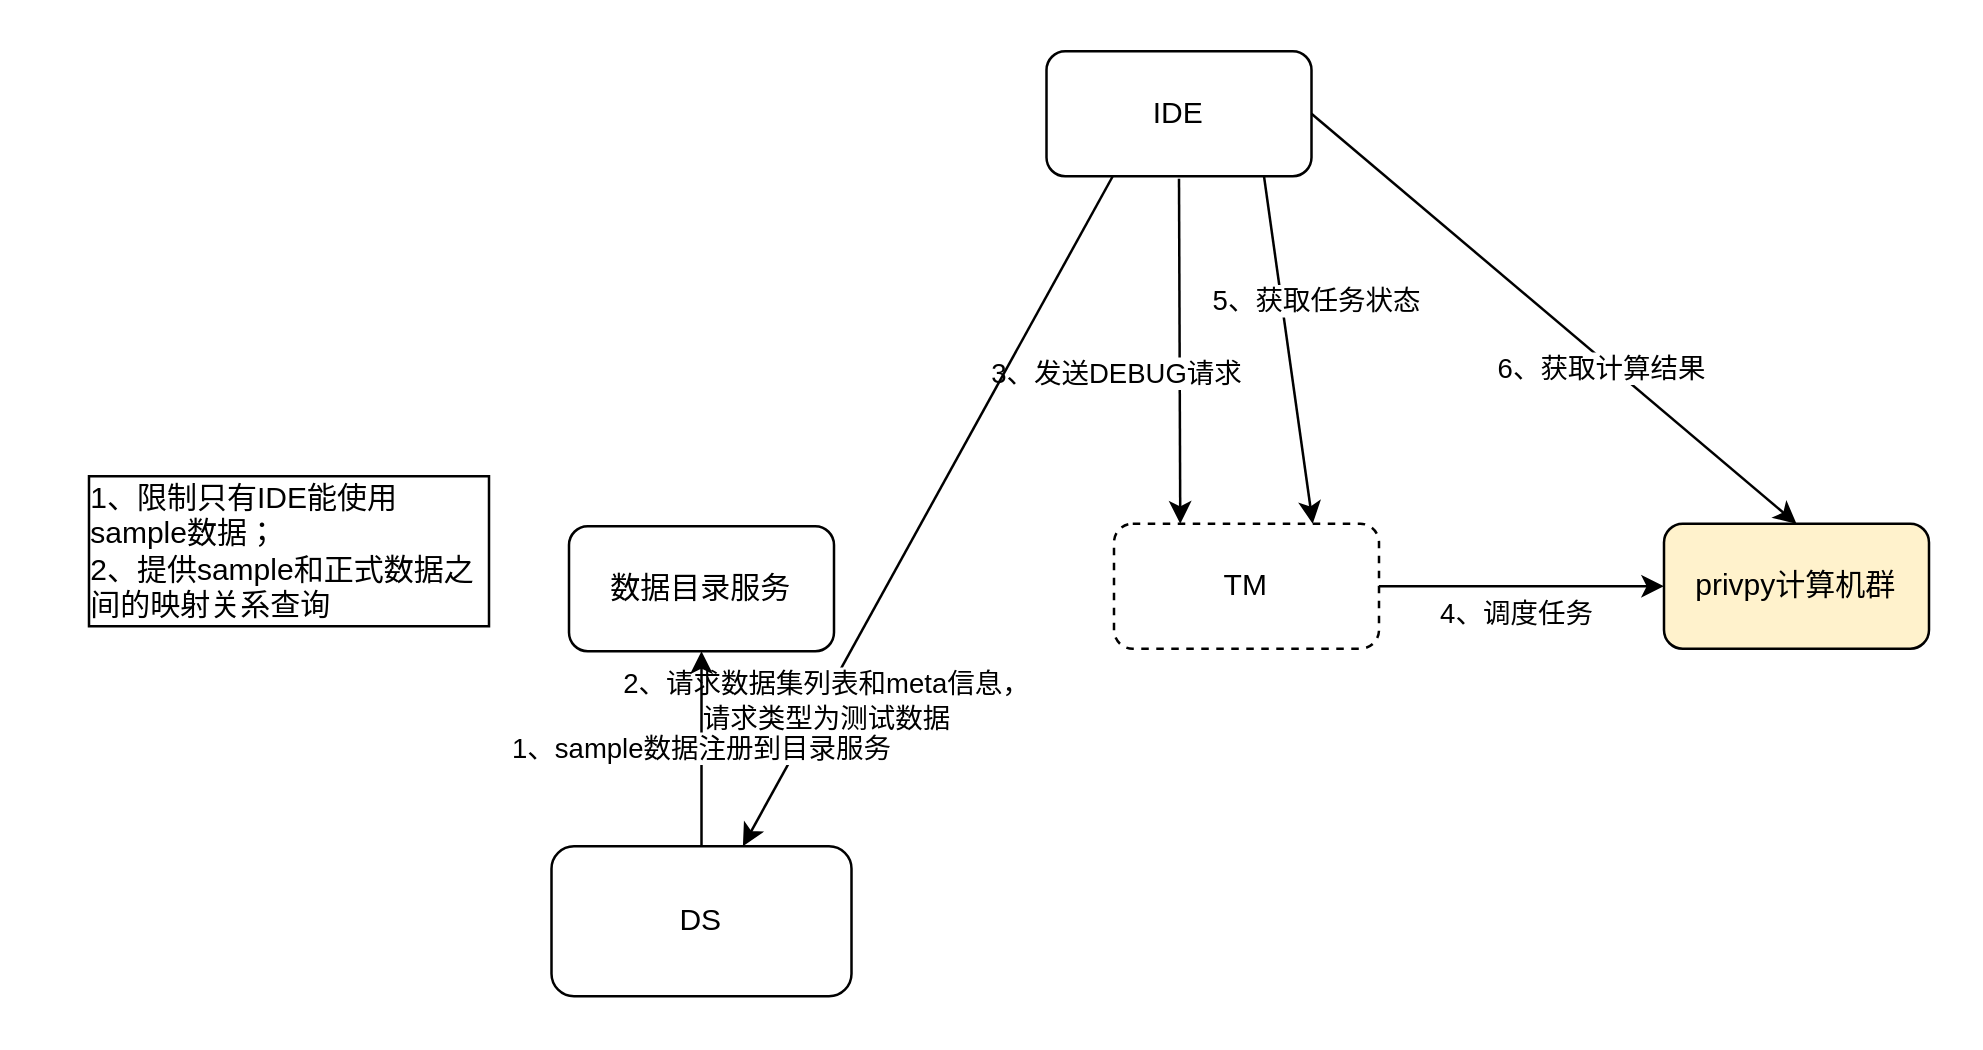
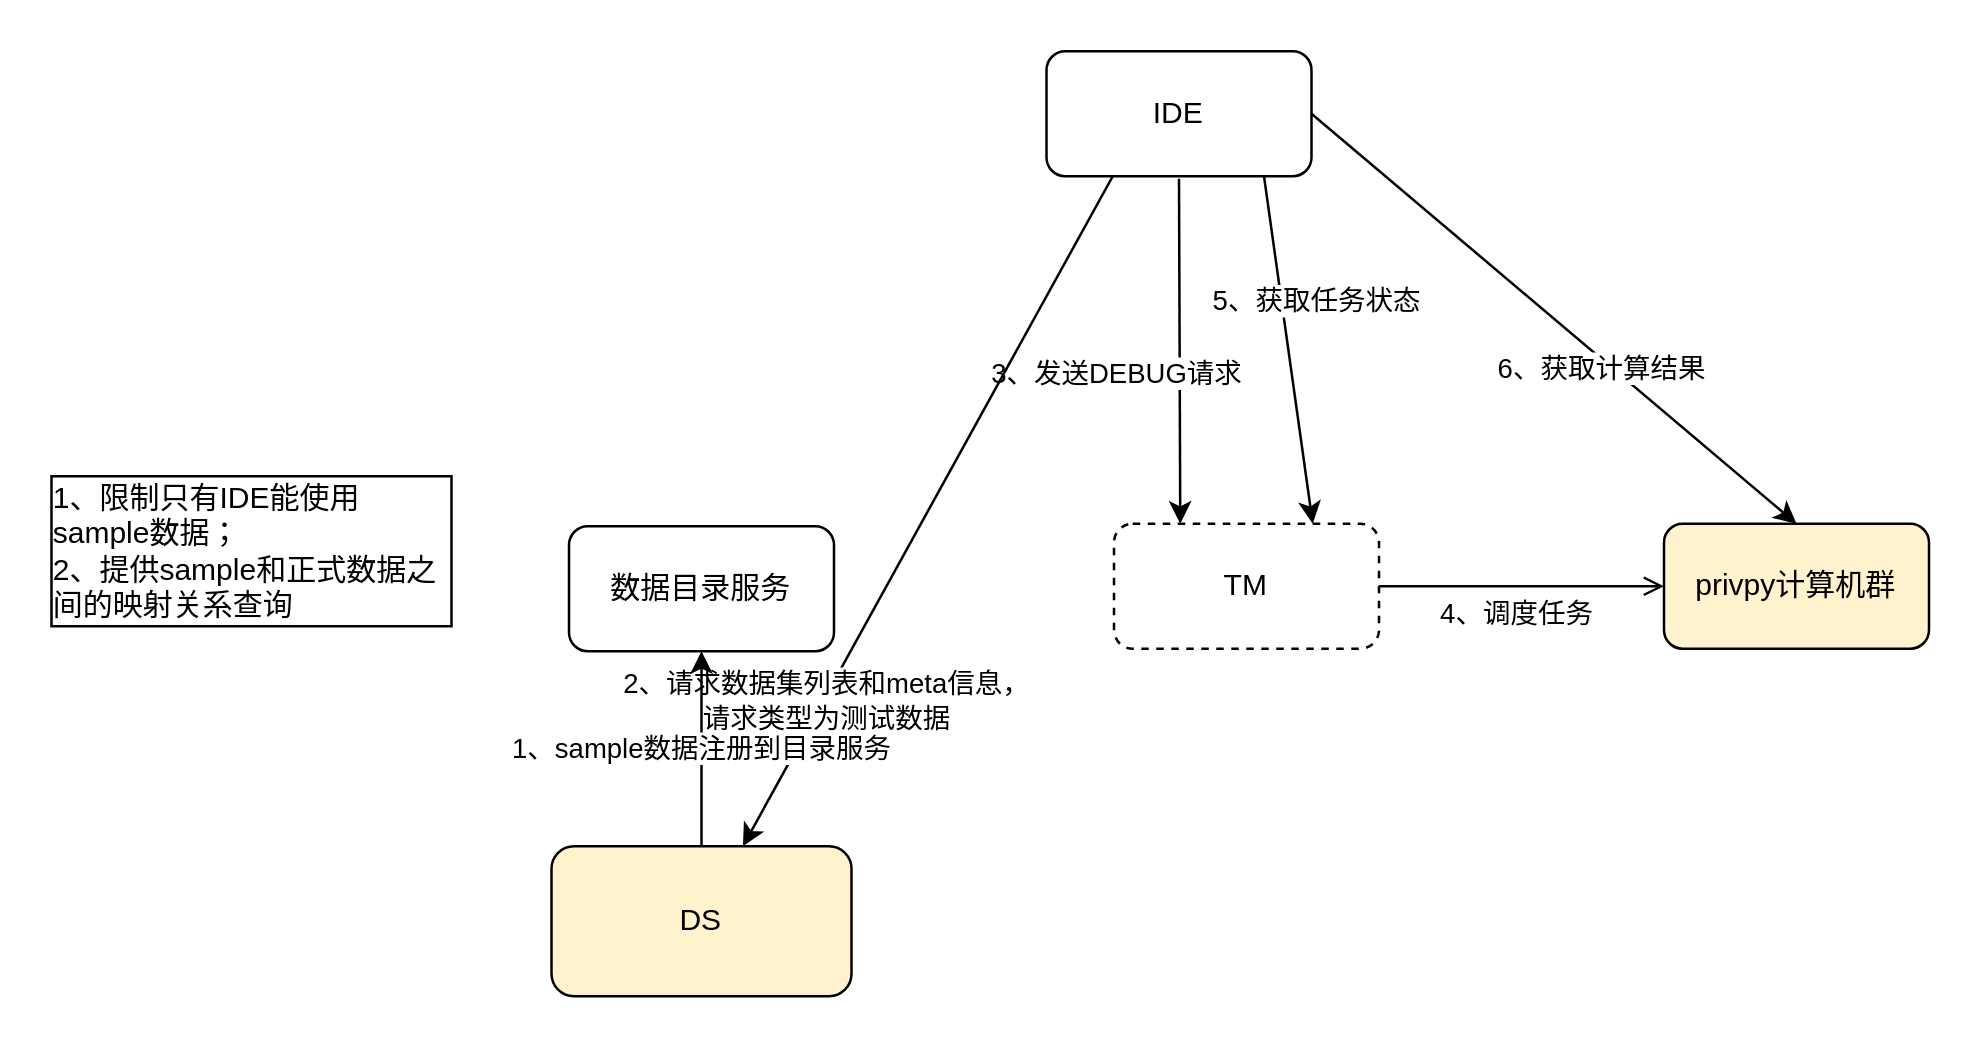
node "1、限制只有IDE能使用sample数据； 2、提供sample和正式数据之间的映射关系查询": moved (289, 551) -> (251, 551)
edge "TM" -> "privpy计算机群": arrowhead classic -> open
node "DS": fillcolor #ffffff -> #fff2cc
